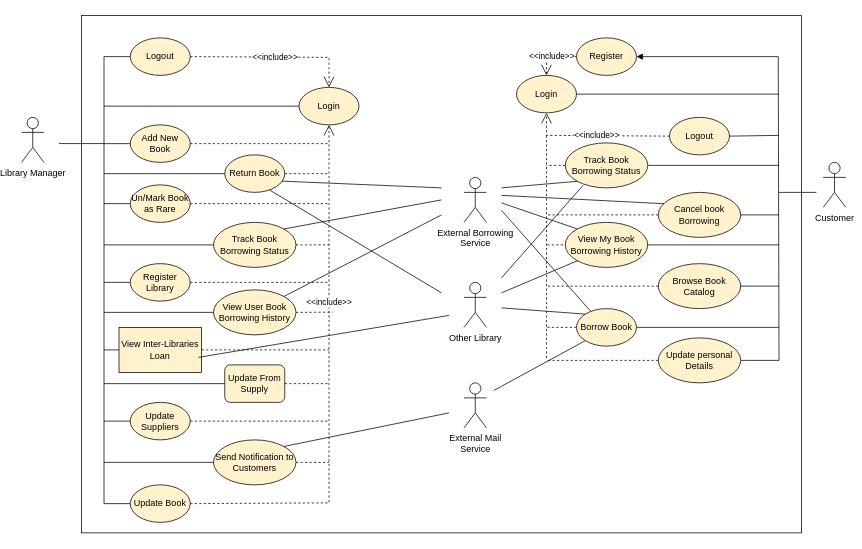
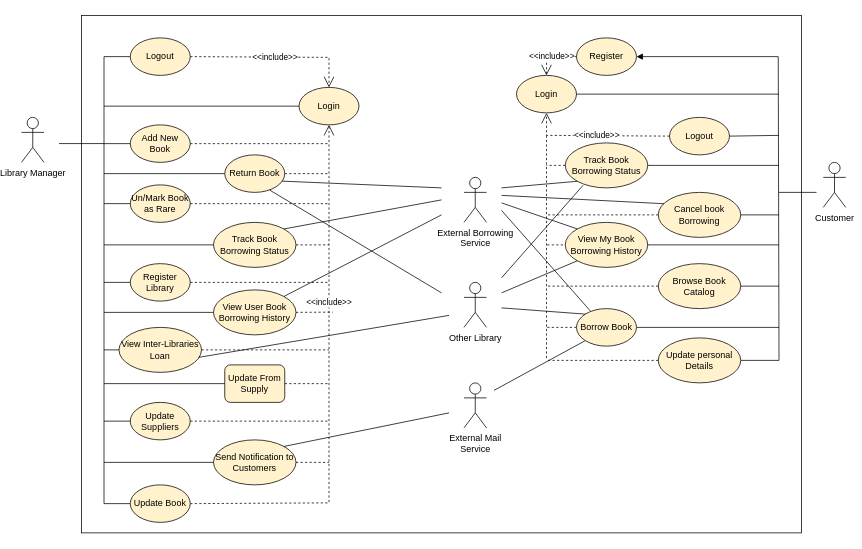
node "View Inter-Libraries Loan": shape rectangle -> ellipse
